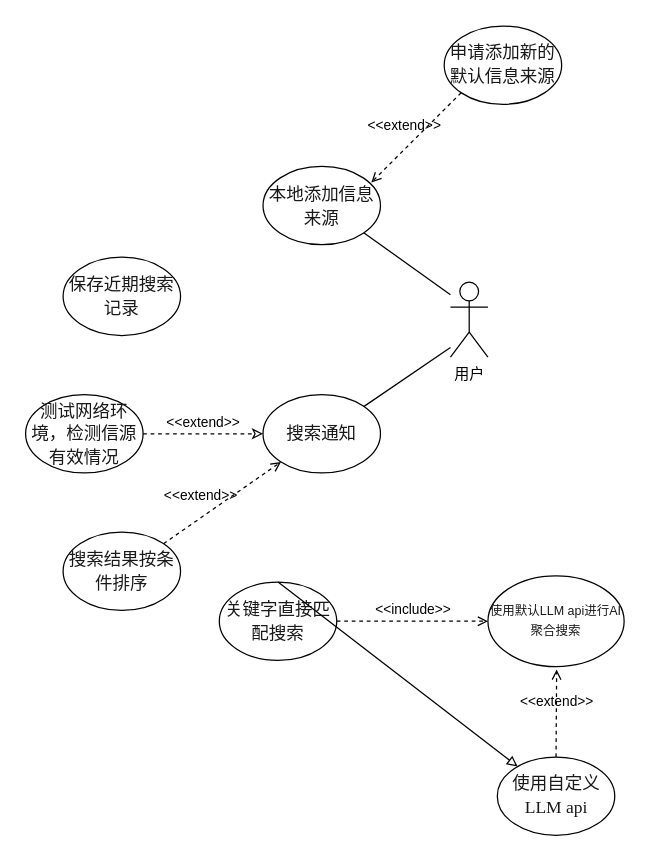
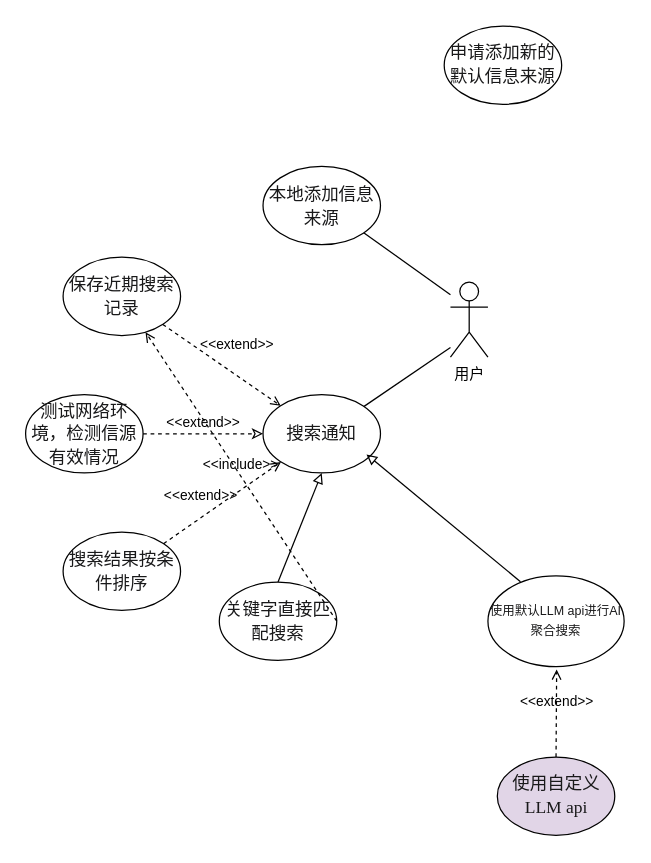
edge "申请添加新的默认信息来源" -> "本地添加信息来源": removed, label "<<extend>>"
edge "保存近期搜索记录" -> "搜索通知": added, label "<<extend>>"
edge "使用默认LLM api进行AI聚合搜索" -> "搜索通知": added
edge "关键字直接匹配搜索" -> "使用默认LLM api进行AI聚合搜索": now "关键字直接匹配搜索" -> "保存近期搜索记录"
edge "关键字直接匹配搜索" -> "使用自定义LLM api": now "关键字直接匹配搜索" -> "搜索通知"
node "使用自定义LLM api": fillcolor #ffffff -> #e1d5e7
